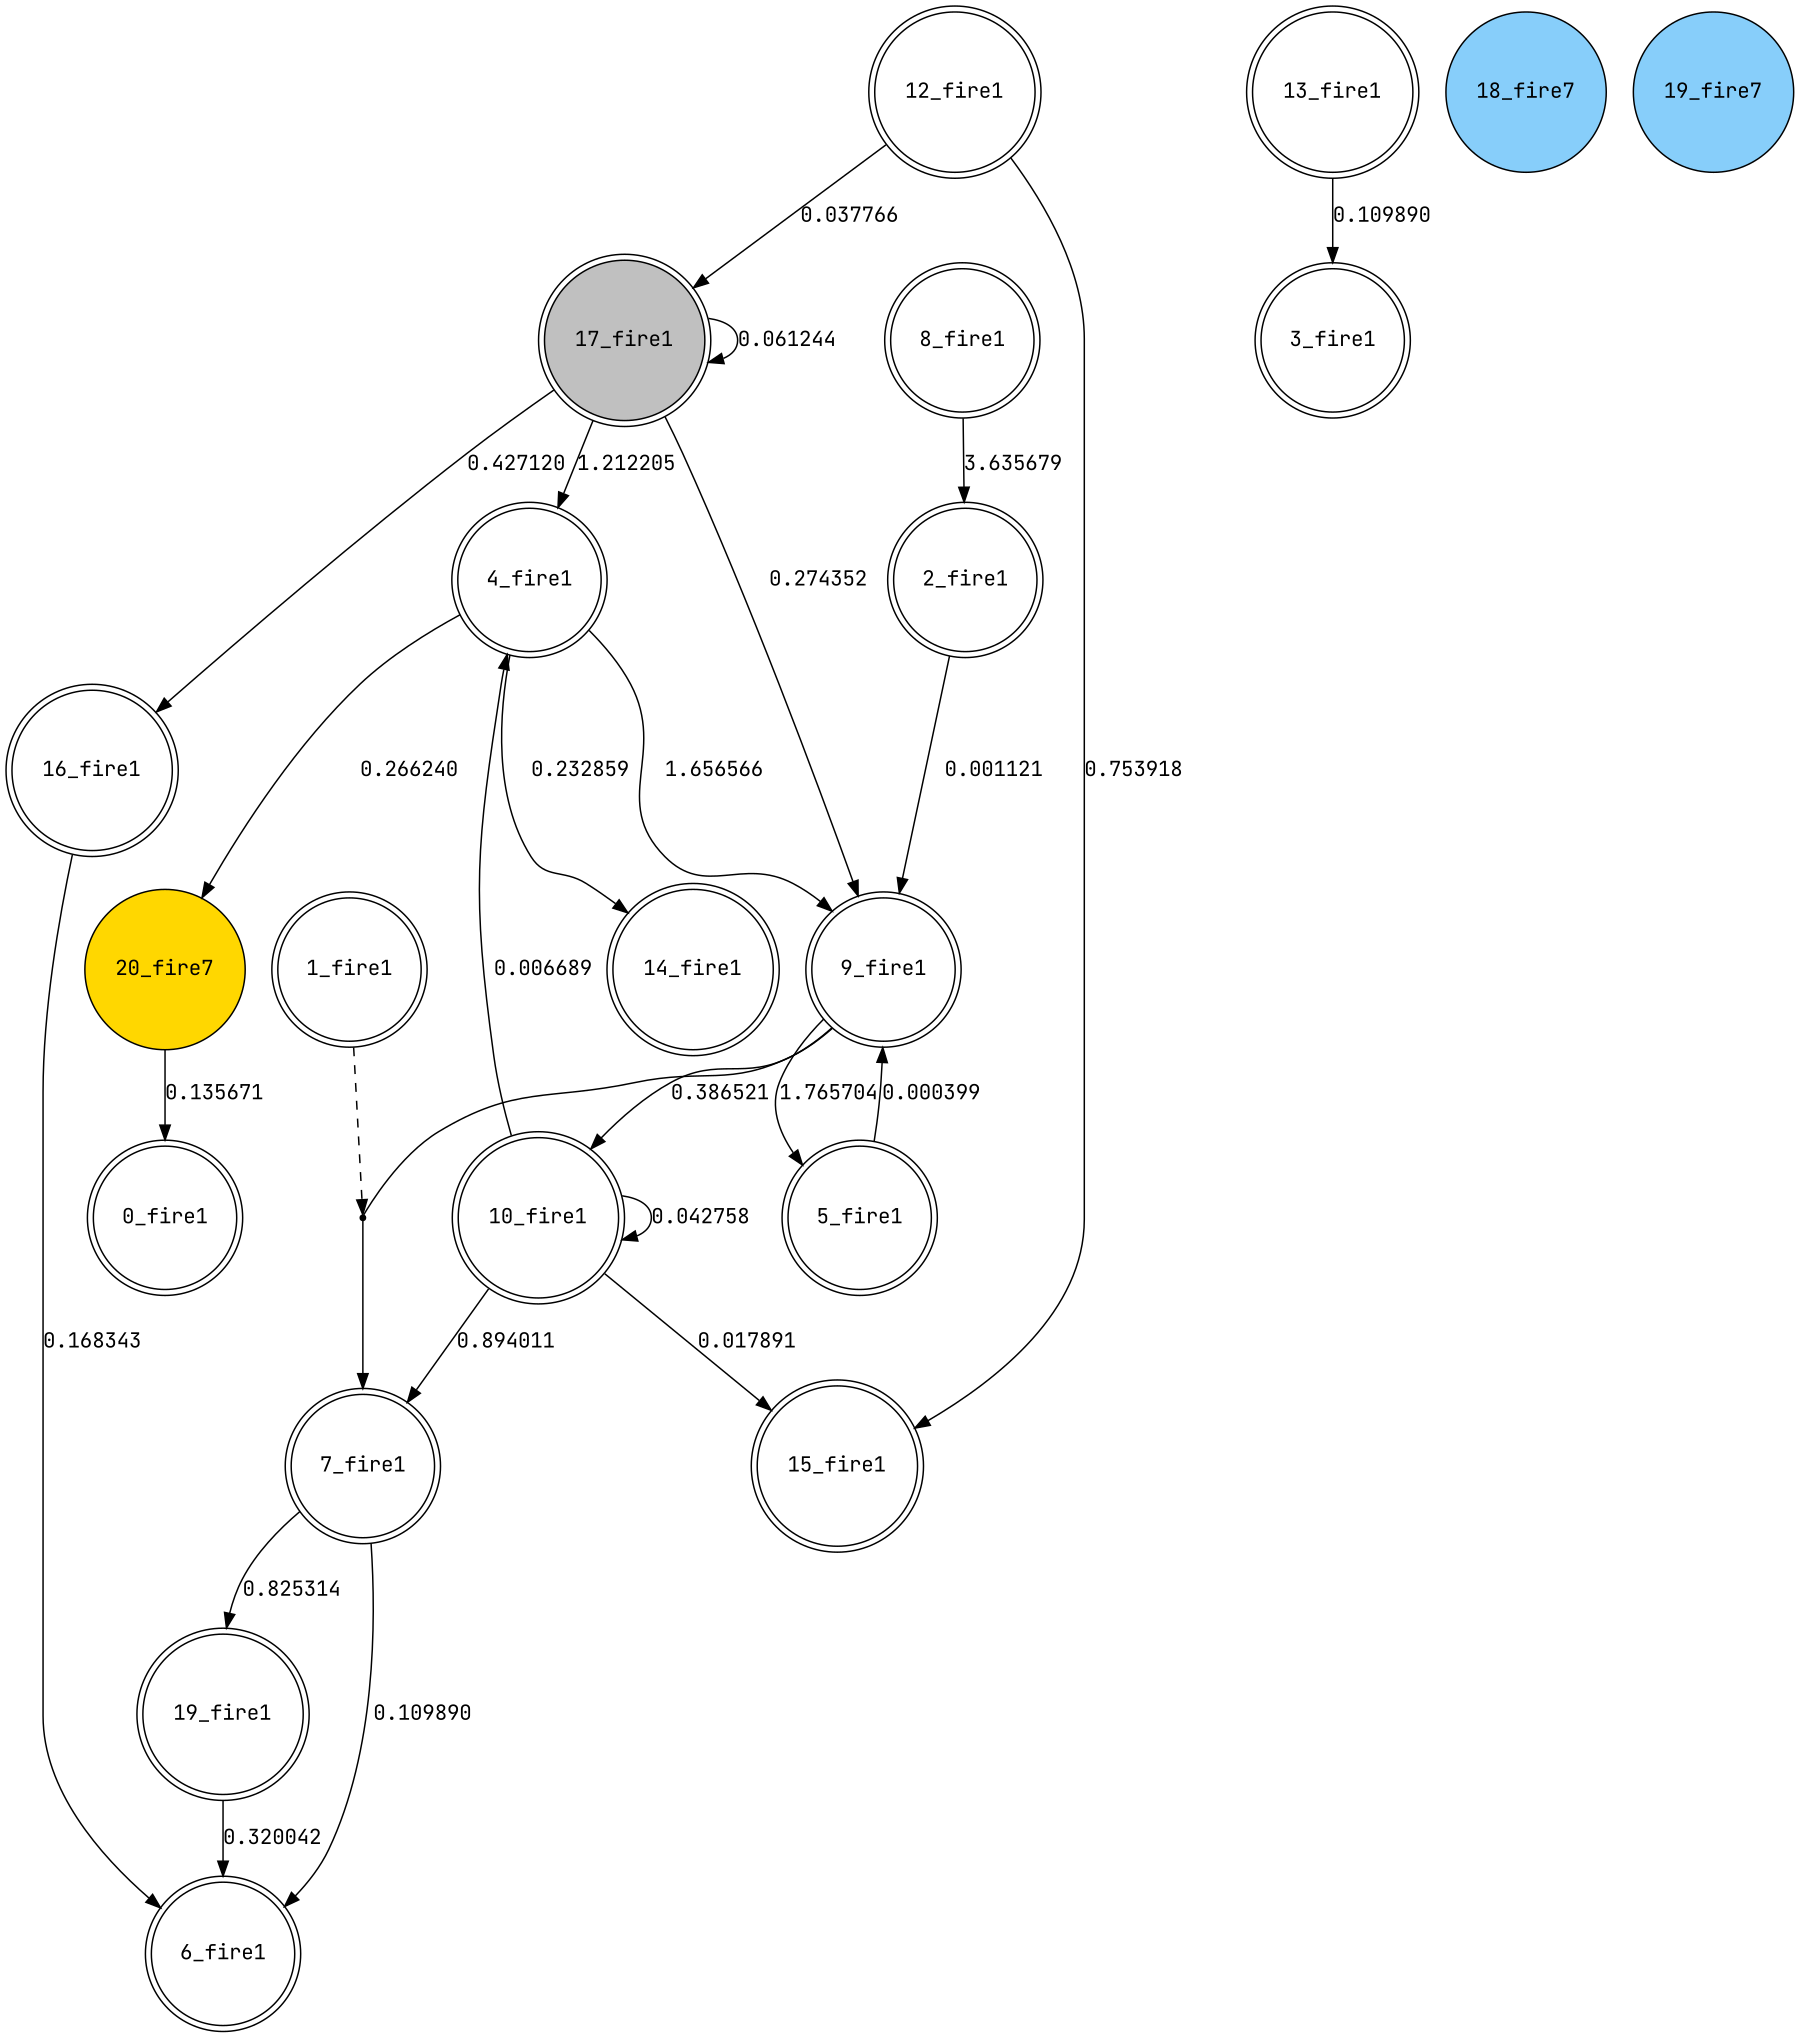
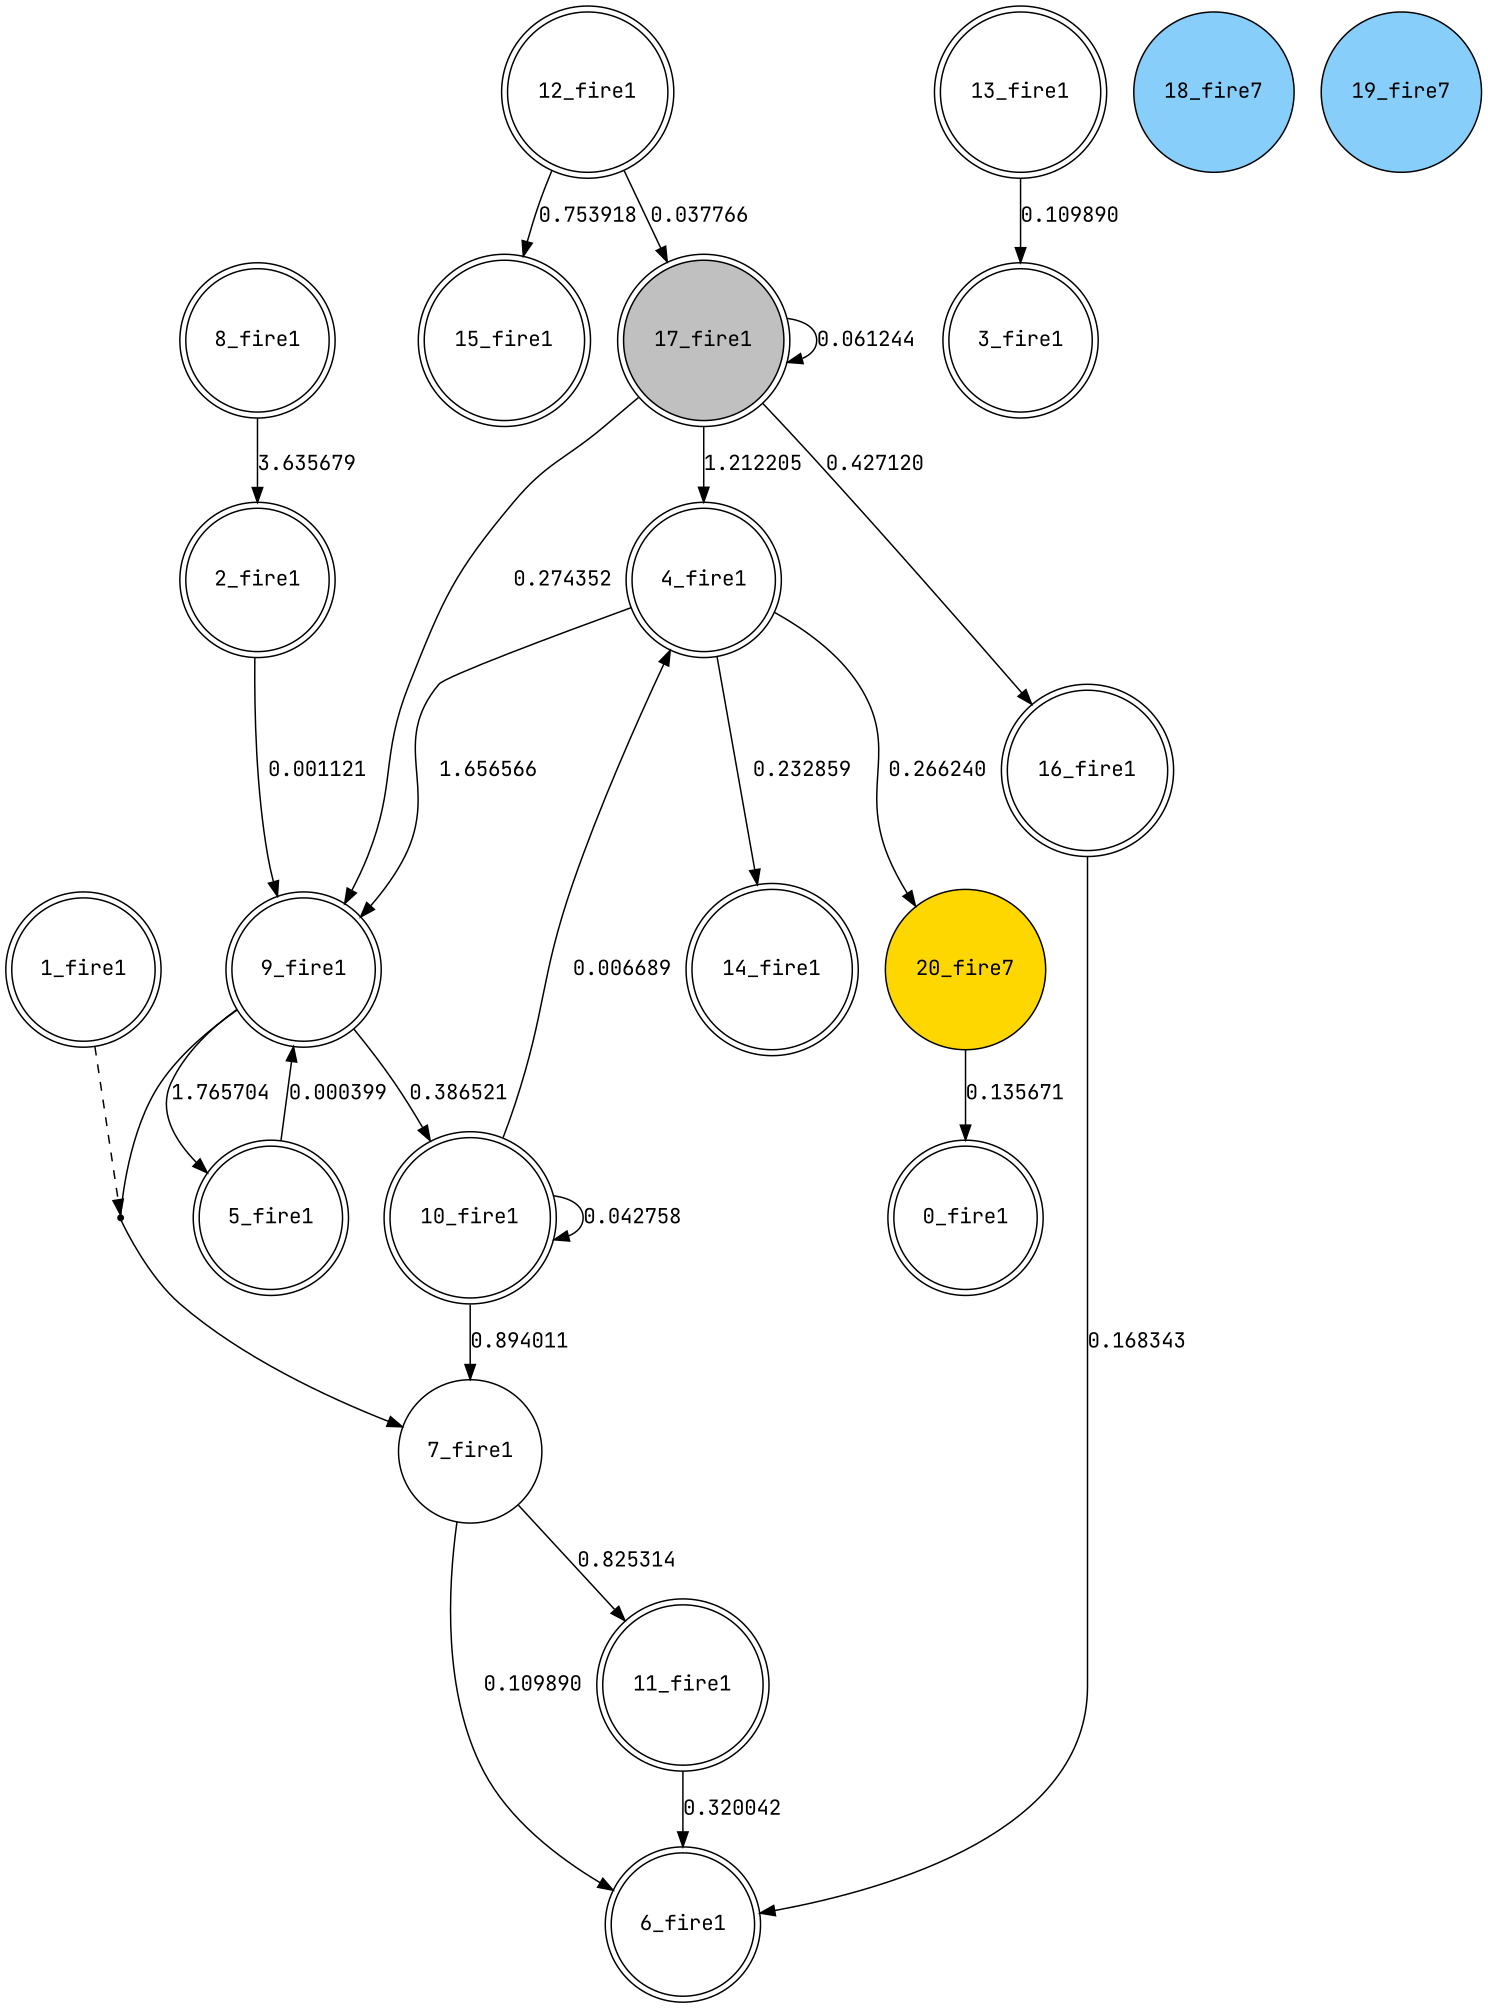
edge "10_fire1" -> "15_fire1": removed, label "0.017891"
node "7_fire1": shape doublecircle -> circle
node "19_fire1": label "19_fire1" -> "11_fire1"
